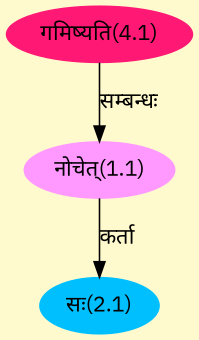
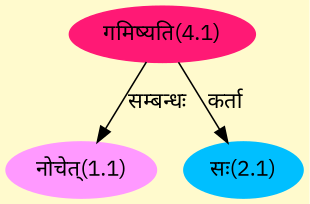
edge "नोचेत्(1.1)" -> "सः(2.1)": now "गमिष्यति(4.1)" -> "सः(2.1)"
